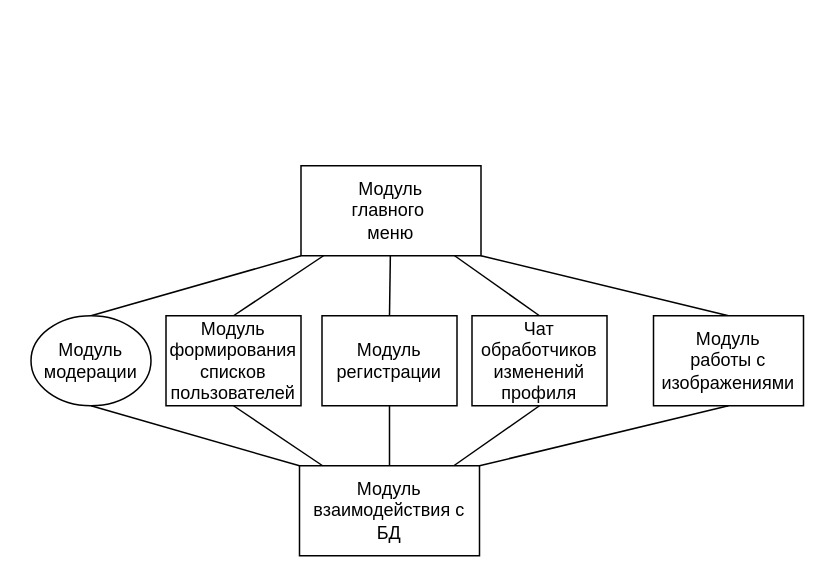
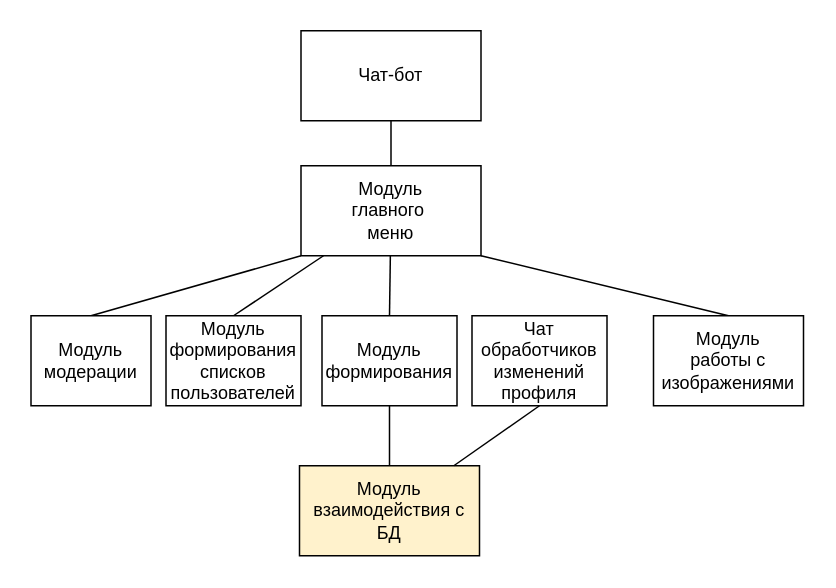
node "Чат-бот": added
edge "Чат-бот" -- "Модуль главного меню": added
edge "Модуль главного меню" -- "Чат обработчиков изменений профиля": removed
node "Модуль модерации": shape ellipse -> rectangle
node "Модуль регистрации": label "Модуль регистрации" -> "Модуль формирования"
edge "Модуль формирования списков пользователей" -- "Модуль взаимодействия с БД": removed
edge "Модуль модерации" -- "Модуль взаимодействия с БД": removed
edge "Модуль работы с изображениями" -- "Модуль взаимодействия с БД": removed
node "Модуль взаимодействия с БД": fillcolor #ffffff -> #fff2cc
